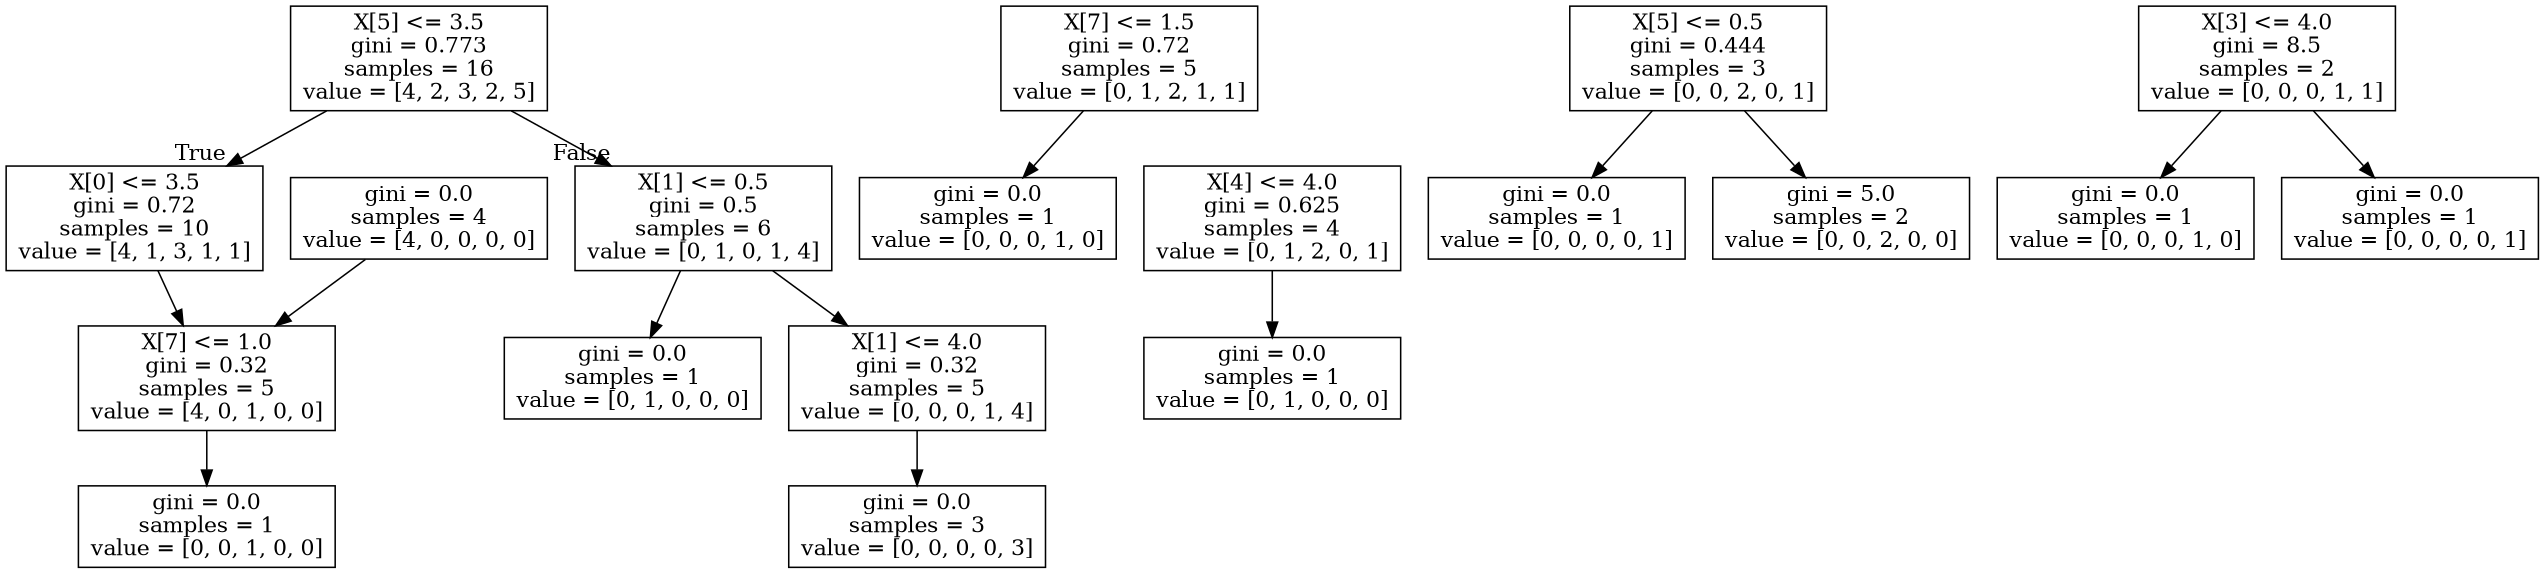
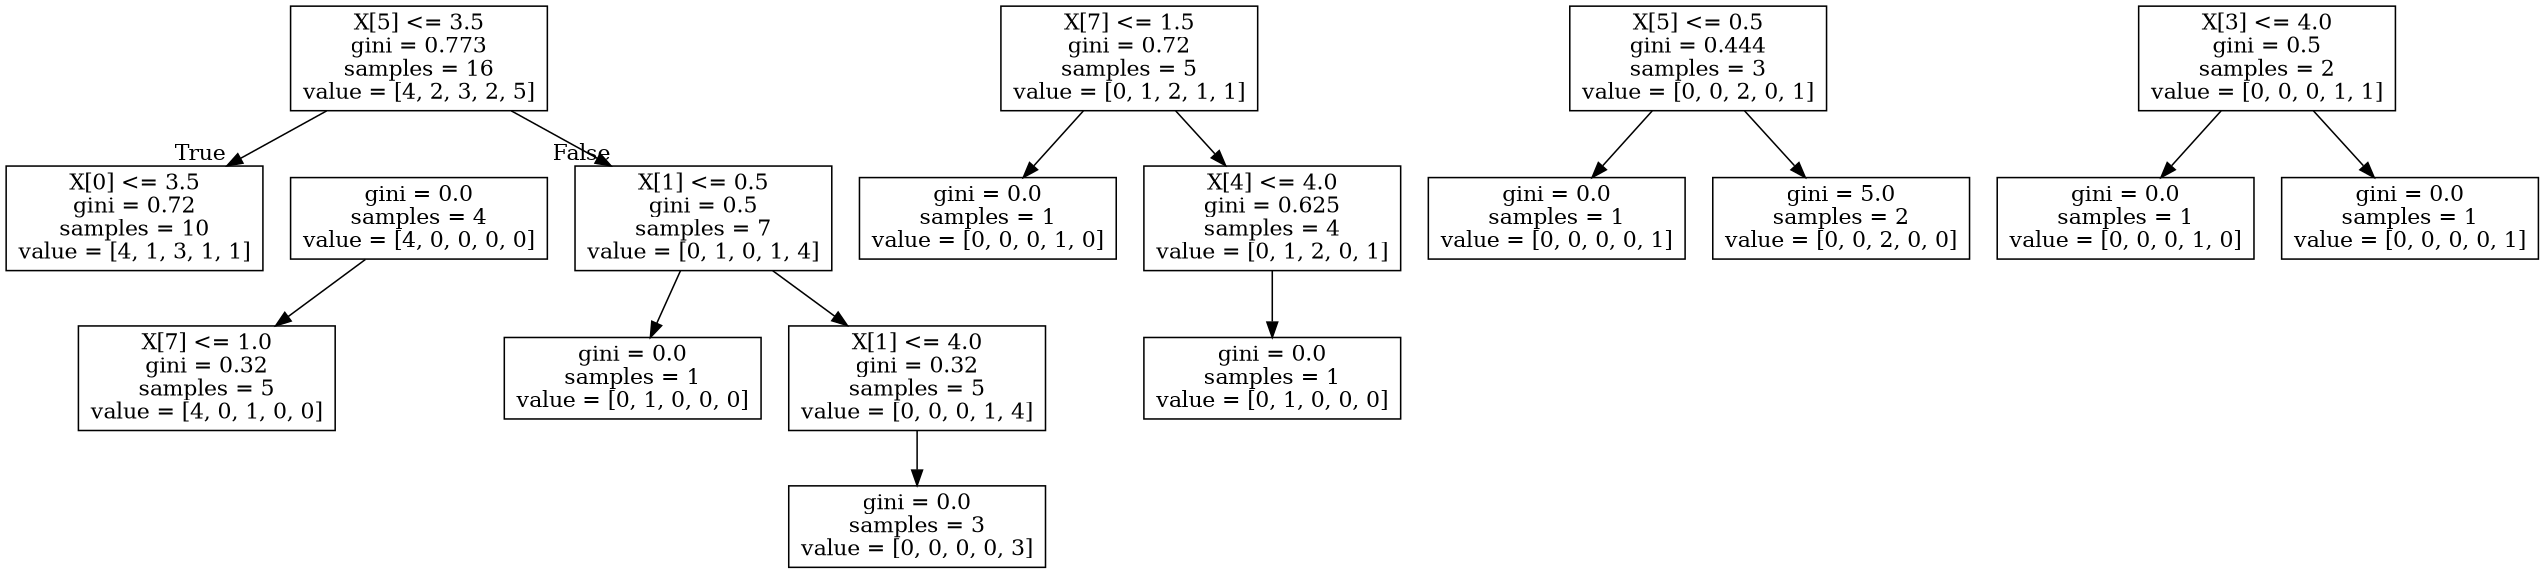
node "X[3] <= 4.0 gini = 8.5 samples = 2 value = [0, 0, 0, 1, 1]": label "X[3] <= 4.0 gini = 8.5 samples = 2 value = [0, 0, 0, 1, 1]" -> "X[3] <= 4.0 gini = 0.5 samples = 2 value = [0, 0, 0, 1, 1]"
edge "X[7] <= 1.5 gini = 0.72 samples = 5 value = [0, 1, 2, 1, 1]" -> "X[4] <= 4.0 gini = 0.625 samples = 4 value = [0, 1, 2, 0, 1]": added
node "X[1] <= 0.5 gini = 0.5 samples = 6 value = [0, 1, 0, 1, 4]": label "X[1] <= 0.5 gini = 0.5 samples = 6 value = [0, 1, 0, 1, 4]" -> "X[1] <= 0.5 gini = 0.5 samples = 7 value = [0, 1, 0, 1, 4]"
edge "X[0] <= 3.5 gini = 0.72 samples = 10 value = [4, 1, 3, 1, 1]" -> "X[7] <= 1.0 gini = 0.32 samples = 5 value = [4, 0, 1, 0, 0]": removed
node "gini = 0.0 samples = 1 value = [0, 0, 1, 0, 0]": removed
